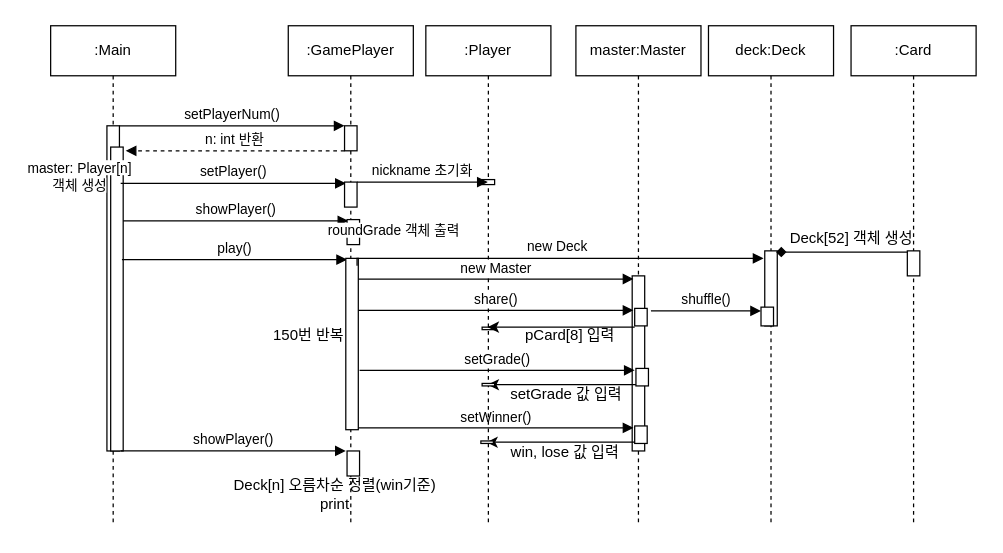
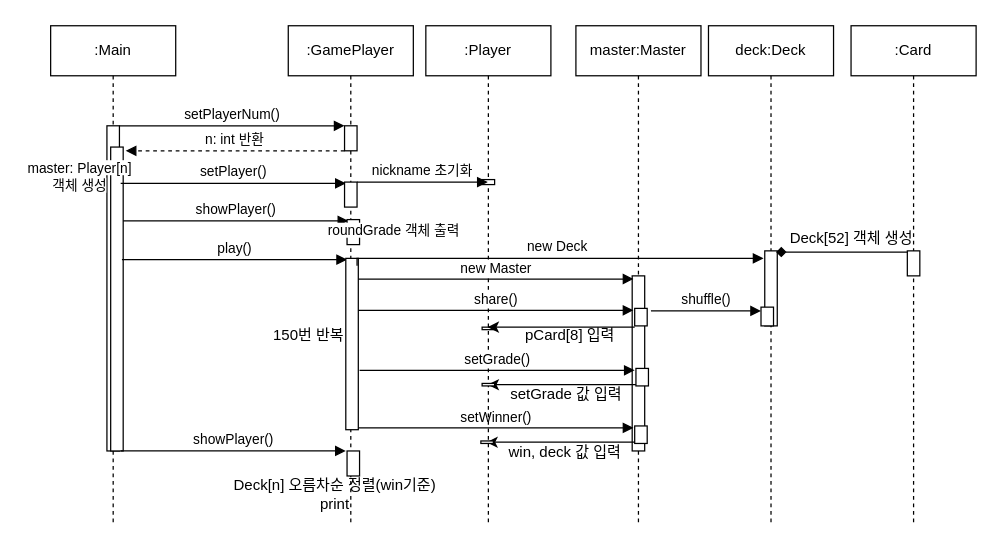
node "win, lose 값 입력": label "win, lose 값 입력" -> "win, deck 값 입력"
